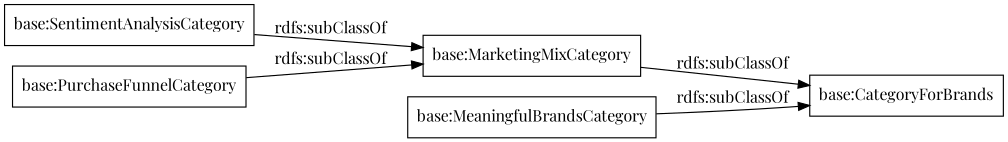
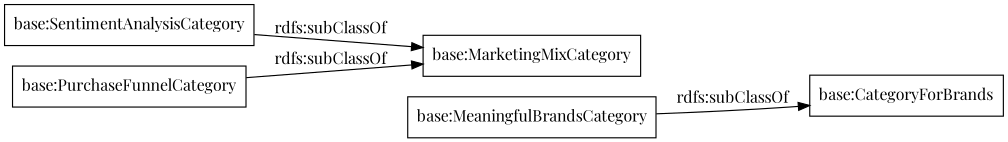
edge "base:MarketingMixCategory" -> "base:CategoryForBrands": removed, label "rdfs:subClassOf"
